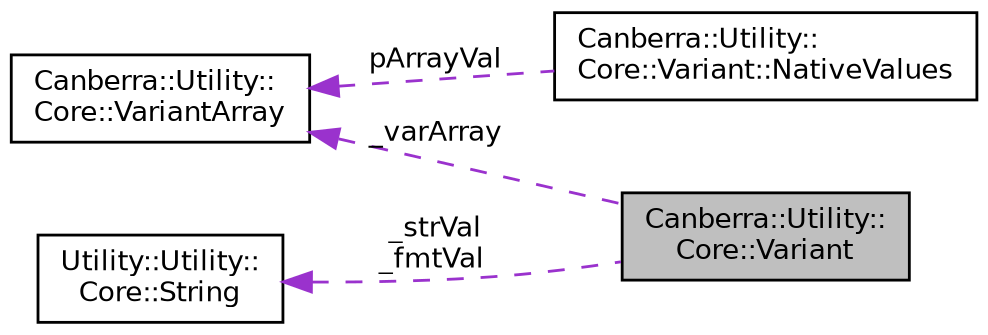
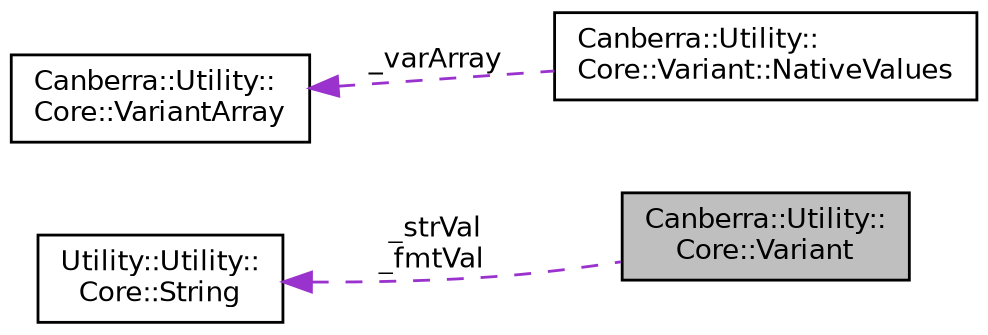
edge "Canberra::Utility:: Core::Variant::NativeValues" -> "Canberra::Utility:: Core::VariantArray": label " pArrayVal" -> " _varArray"
edge "Canberra::Utility:: Core::Variant" -> "Canberra::Utility:: Core::VariantArray": removed, label "_varArray"
